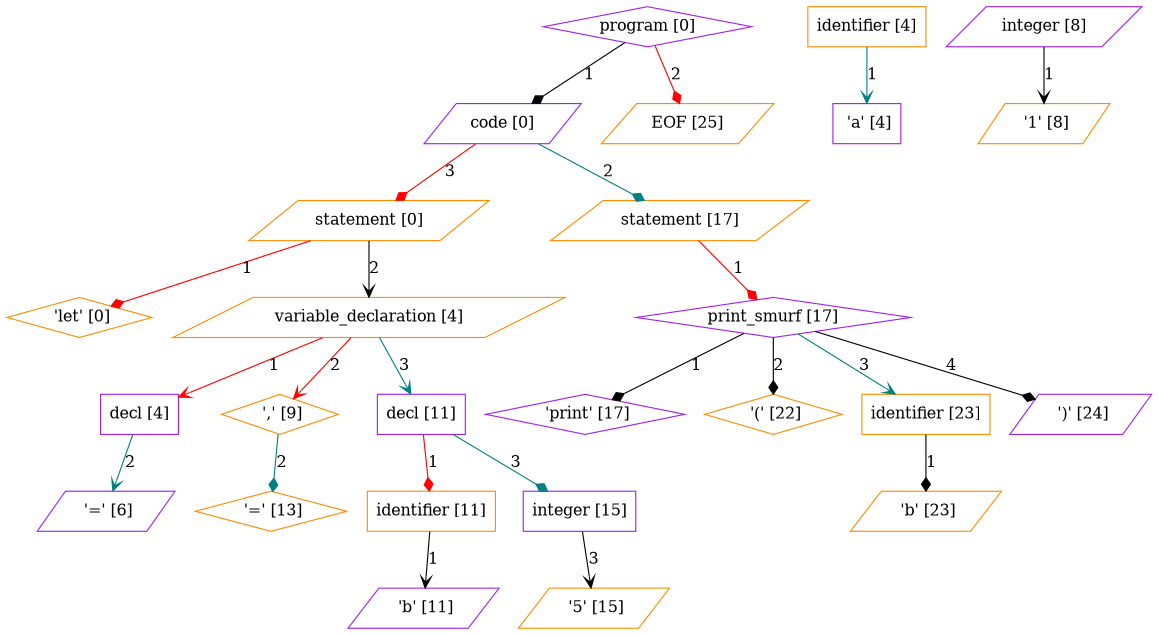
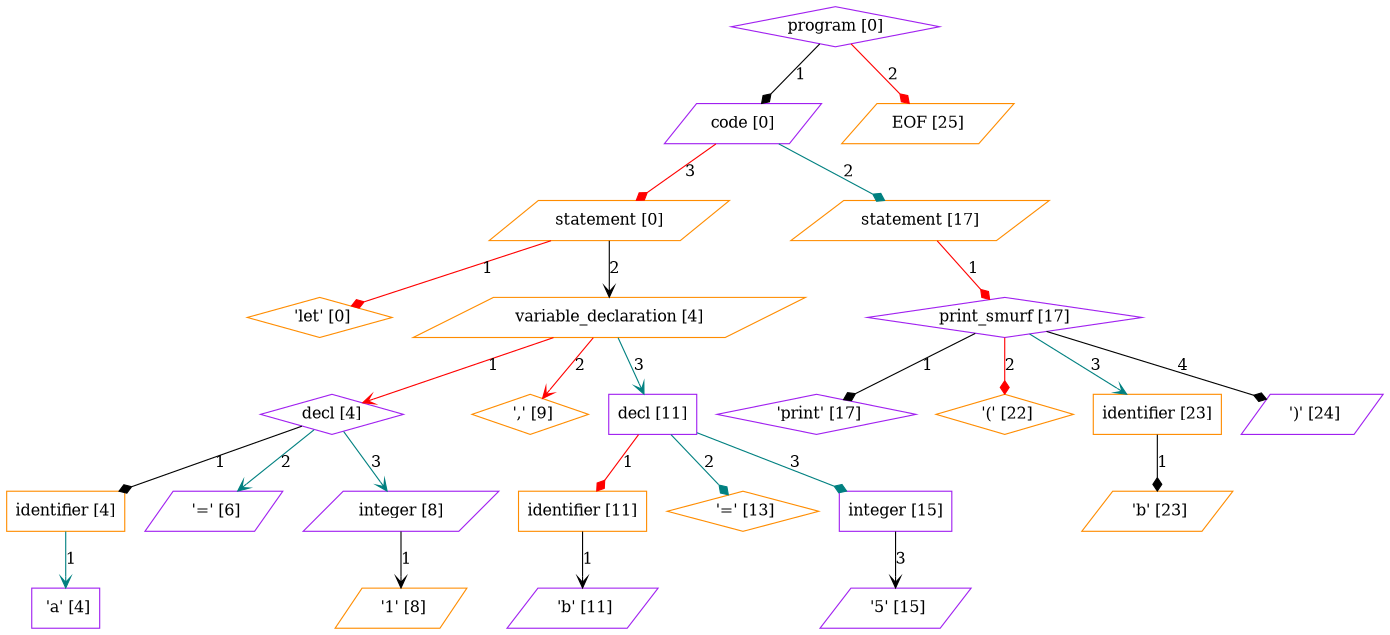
edge "print_smurf [17]" -> "'(' [22]": color black -> red
node "decl [4]": shape box -> diamond
edge "decl [4]" -> "identifier [4]": added, label "1"
edge "',' [9]" -> "'=' [13]": now "decl [11]" -> "'=' [13]"
edge "decl [4]" -> "integer [8]": added, label "3"
node "'5' [15]": color darkorange -> purple
